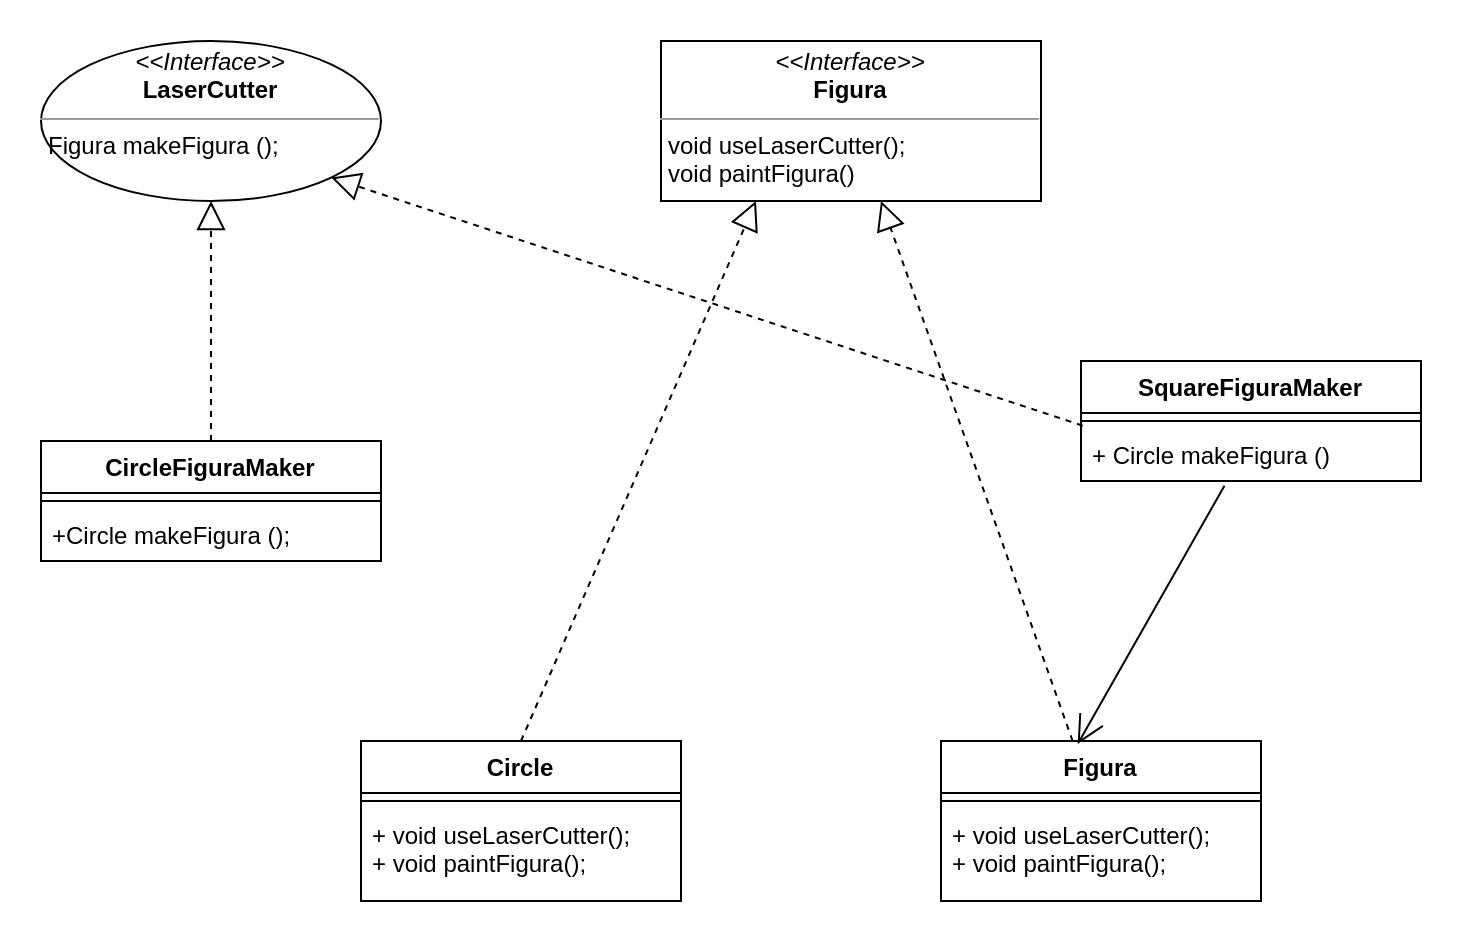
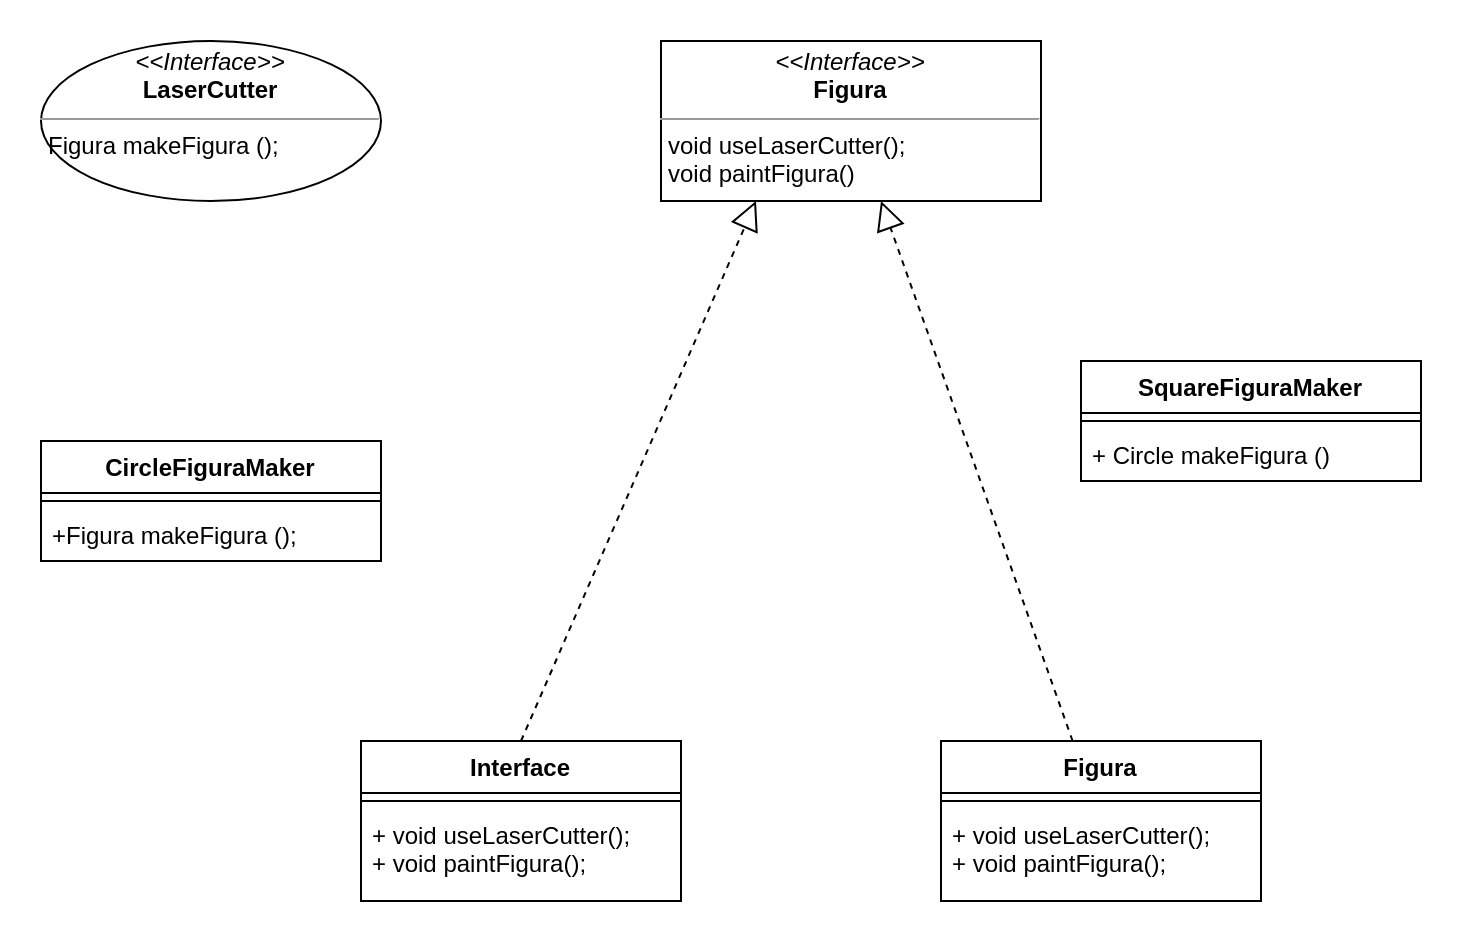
edge "+ Circle makeFigura ()" -> "<<Interface>> LaserCutter Figura makeFigura ();": removed
edge "CircleFiguraMaker" -> "<<Interface>> LaserCutter Figura makeFigura ();": removed
node "+Circle makeFigura ();": label "+Circle makeFigura ();" -> "+Figura makeFigura ();"
edge "+ Circle makeFigura ()" -> "Figura": removed
node "Circle": label "Circle" -> "Interface"
